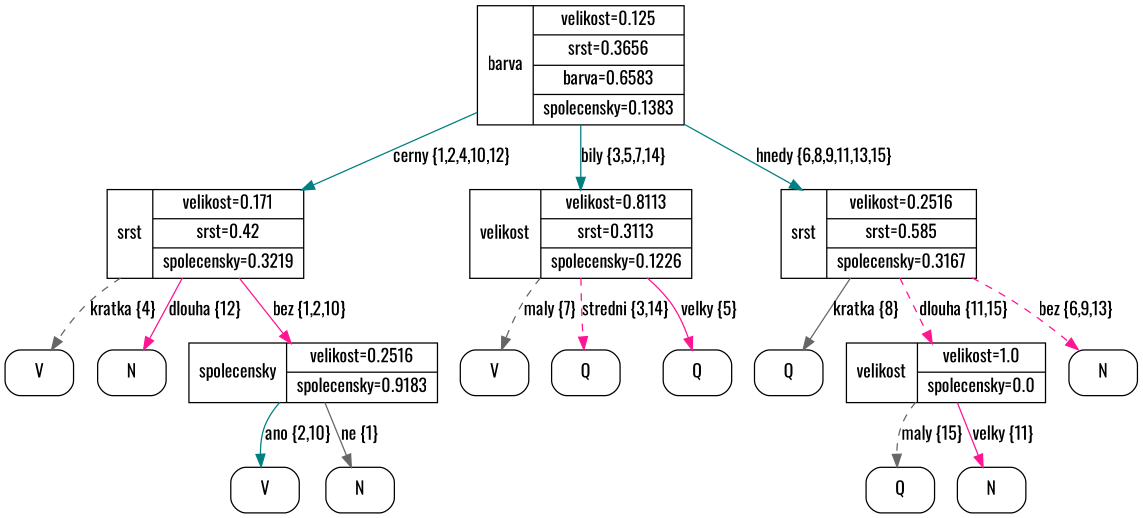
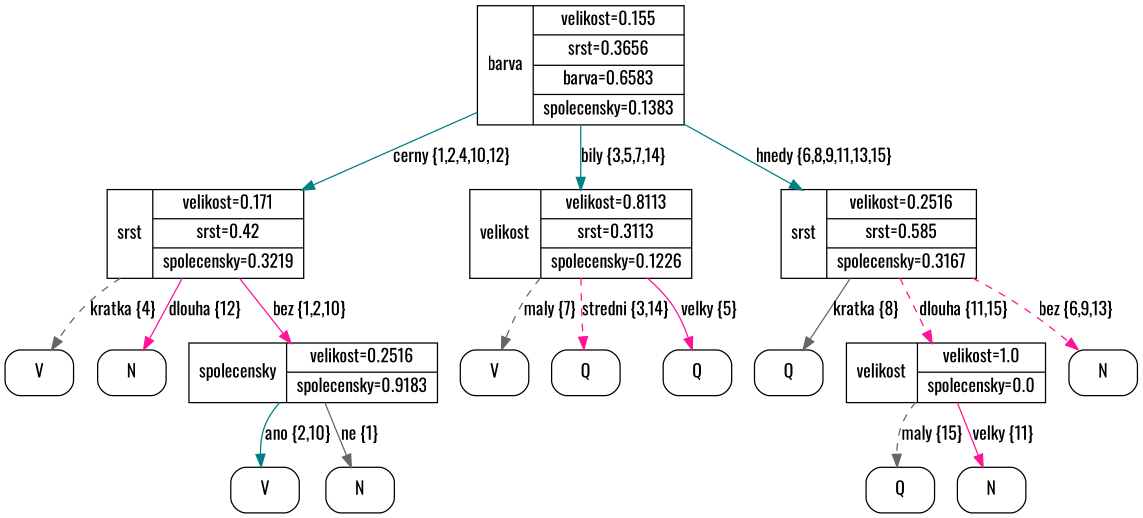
node "barva": text "velikost=0.125" -> "velikost=0.155"
